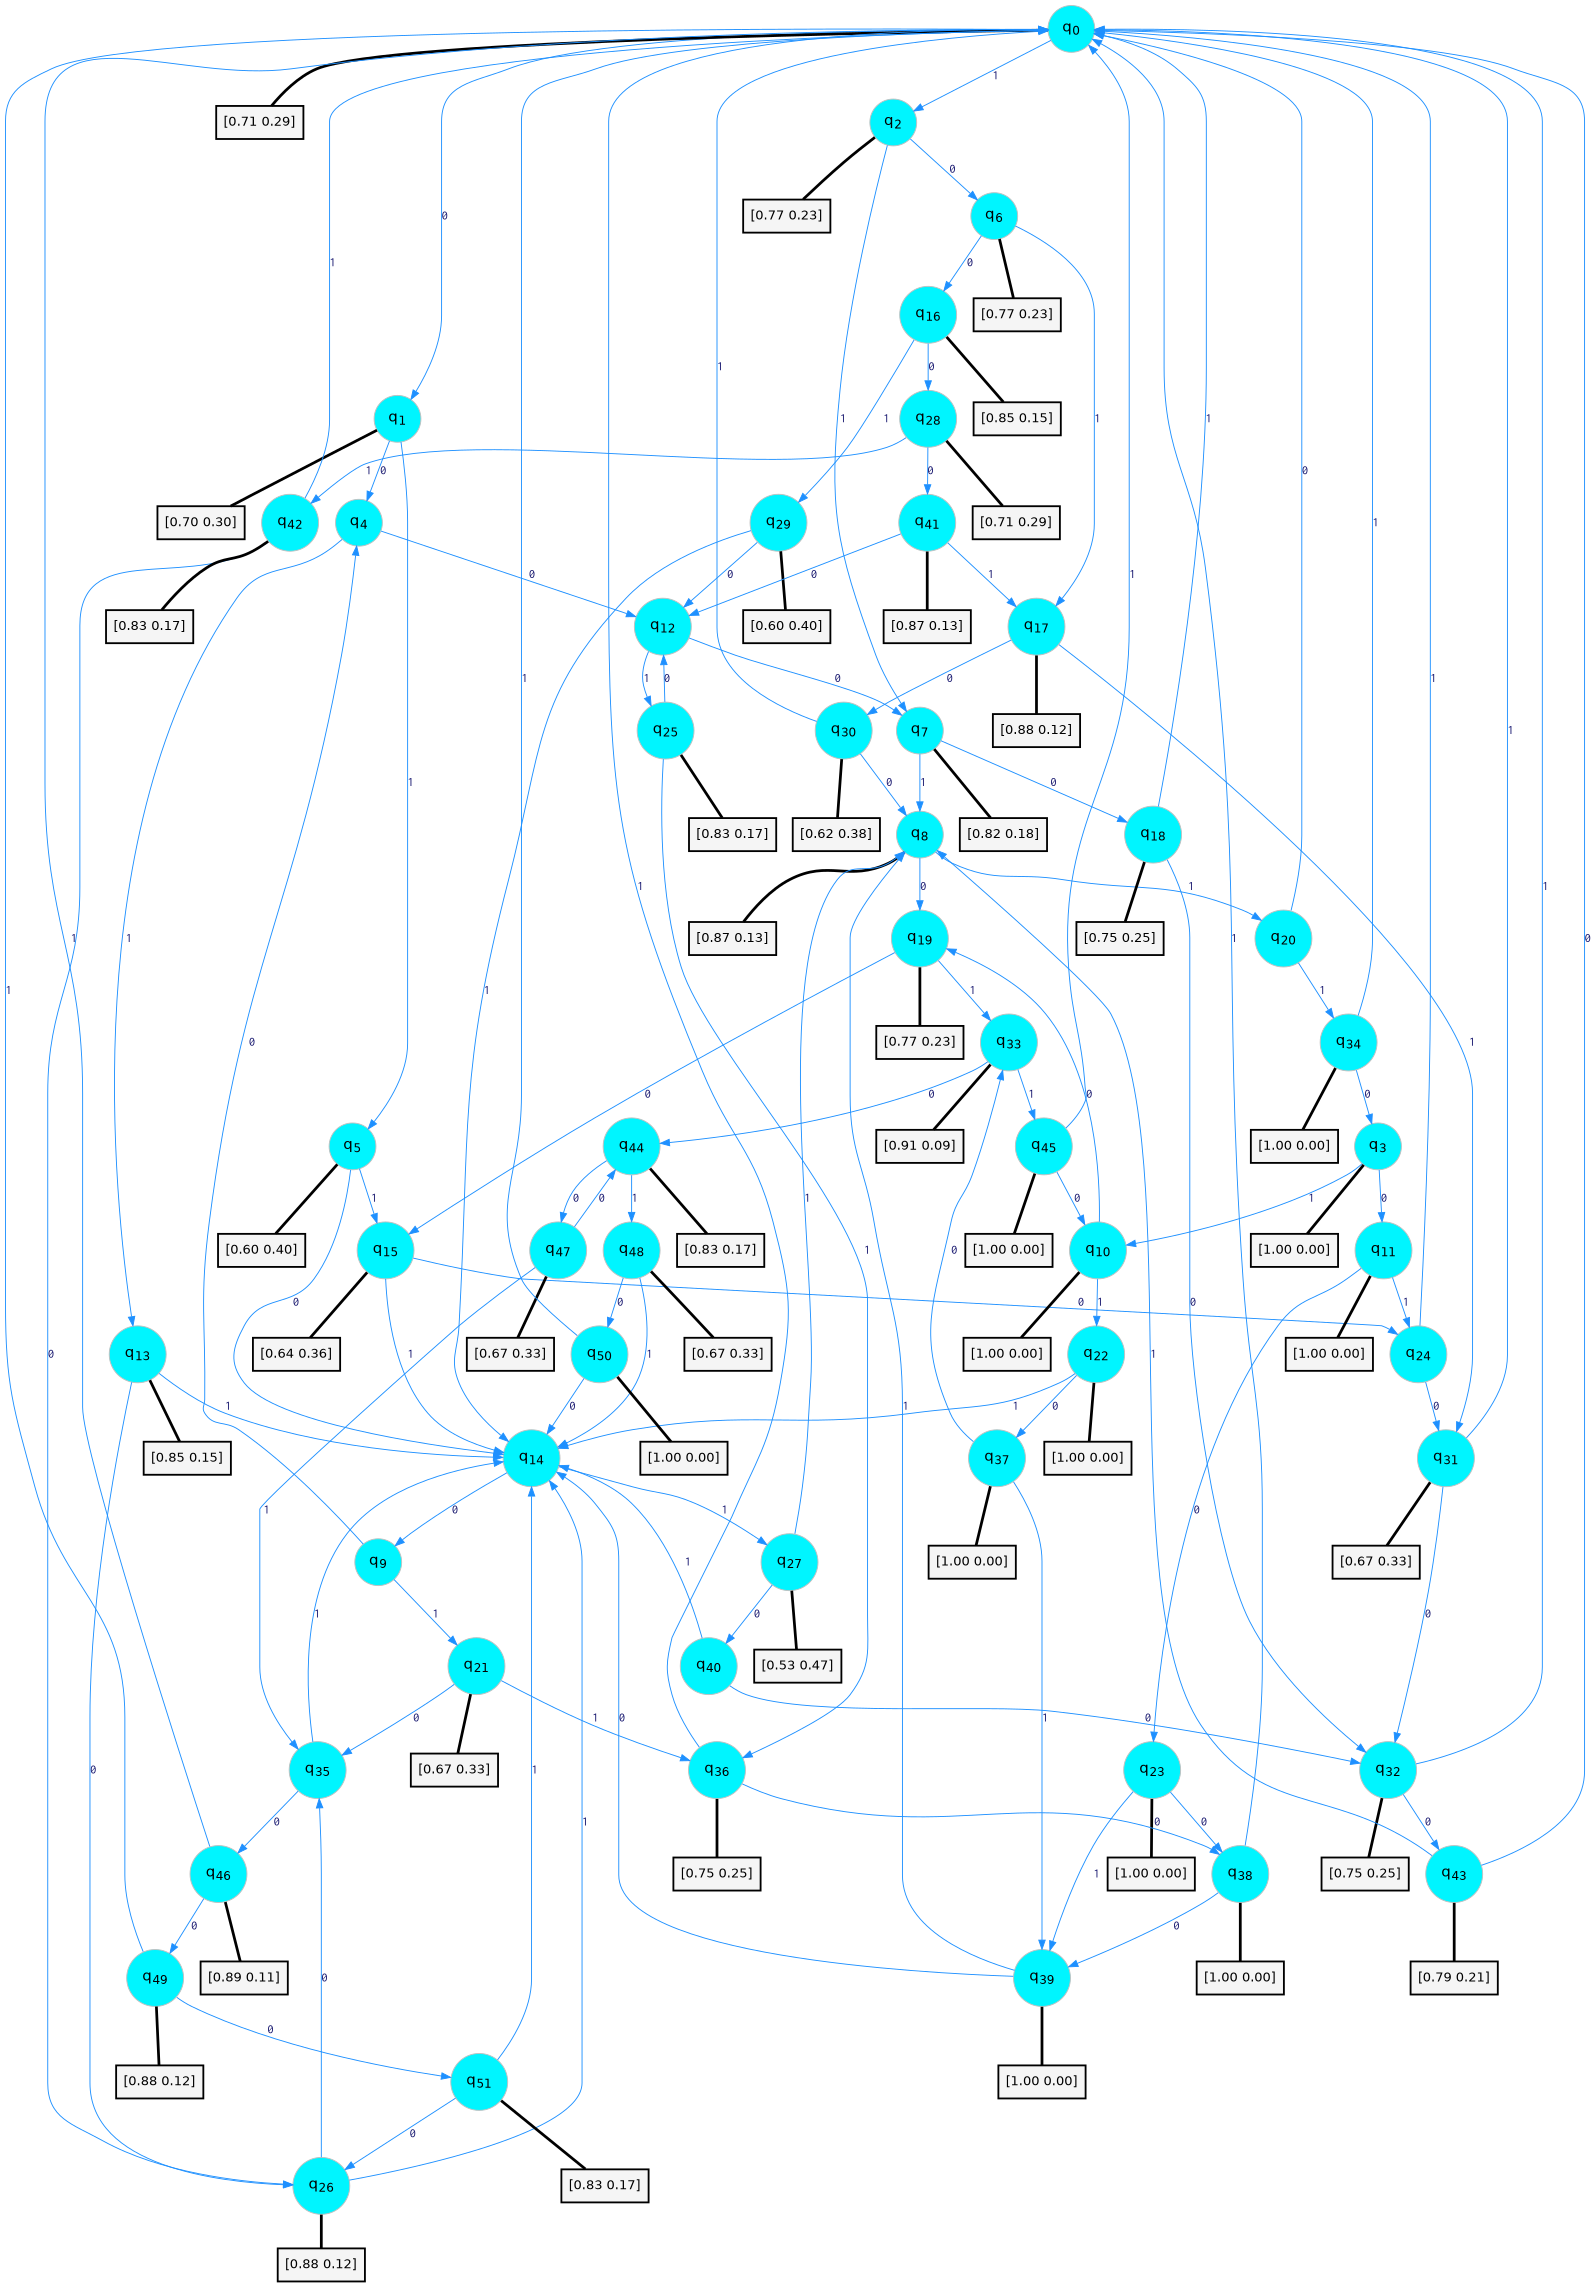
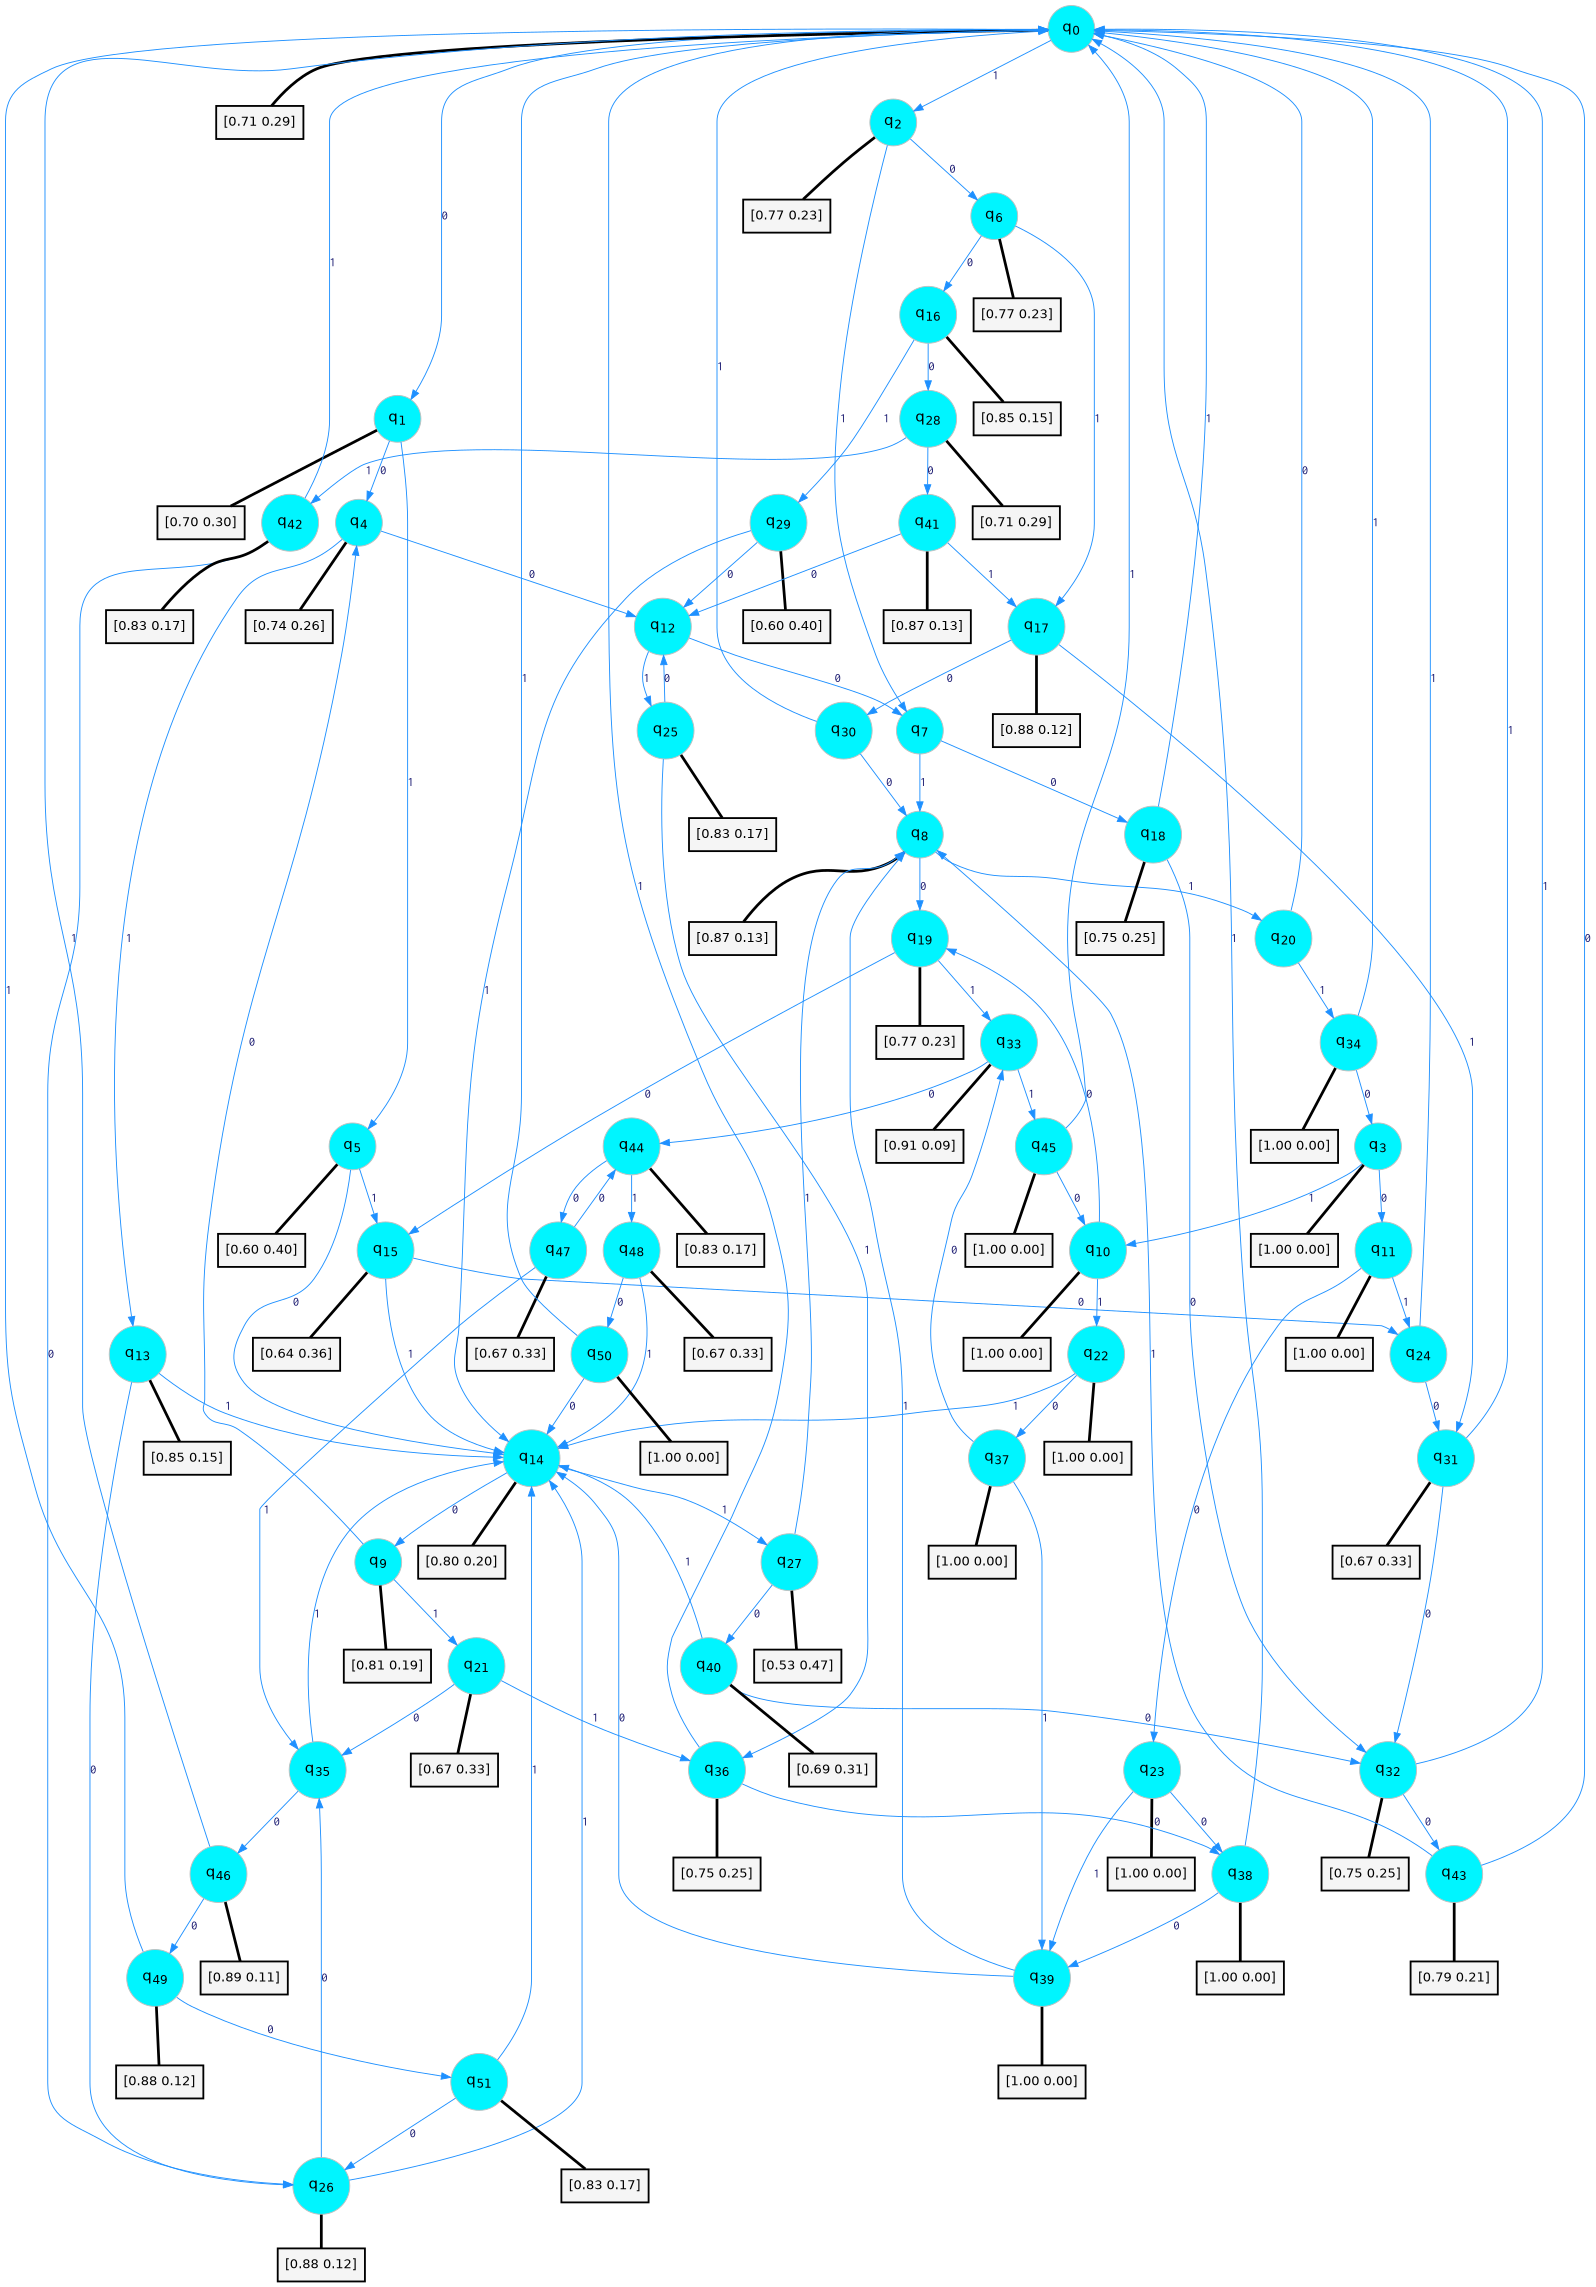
node "[0.74 0.26]": added
node "[0.62 0.38]": removed
node "[0.82 0.18]": removed
node "[0.80 0.20]": added
node "[0.81 0.19]": added
node "[0.69 0.31]": added
